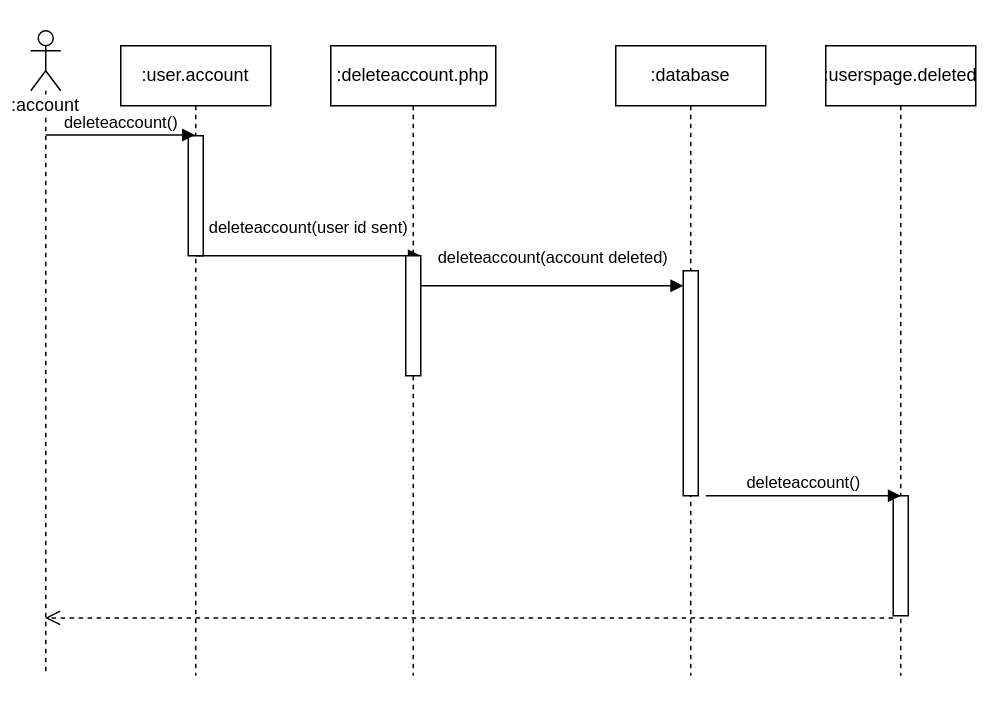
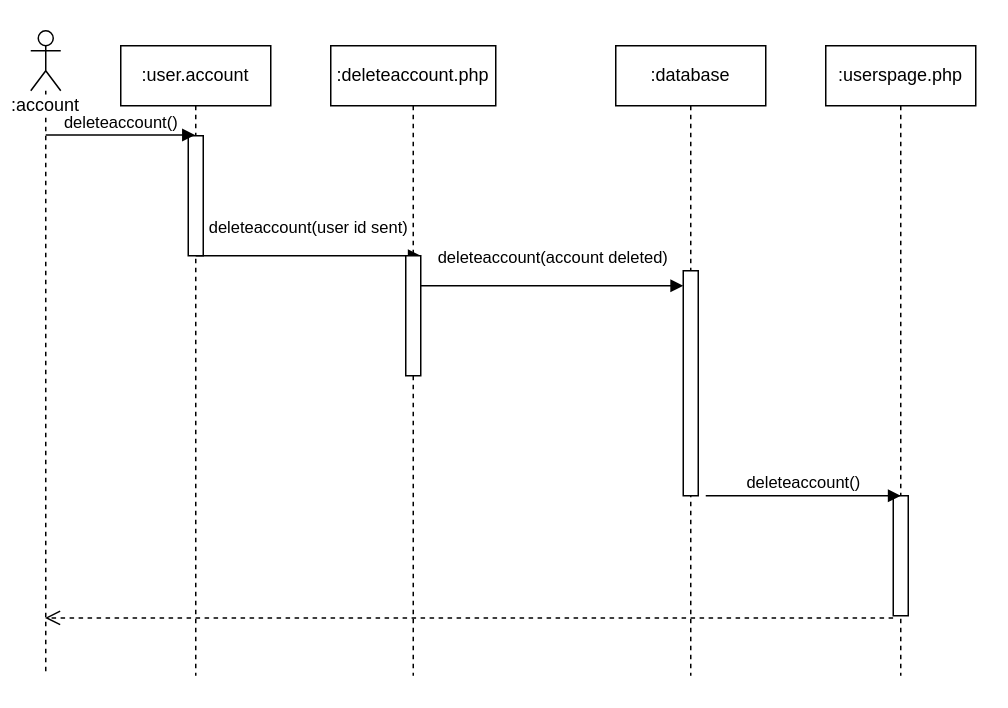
node ":userspage.deleted": label ":userspage.deleted" -> ":userspage.php"
